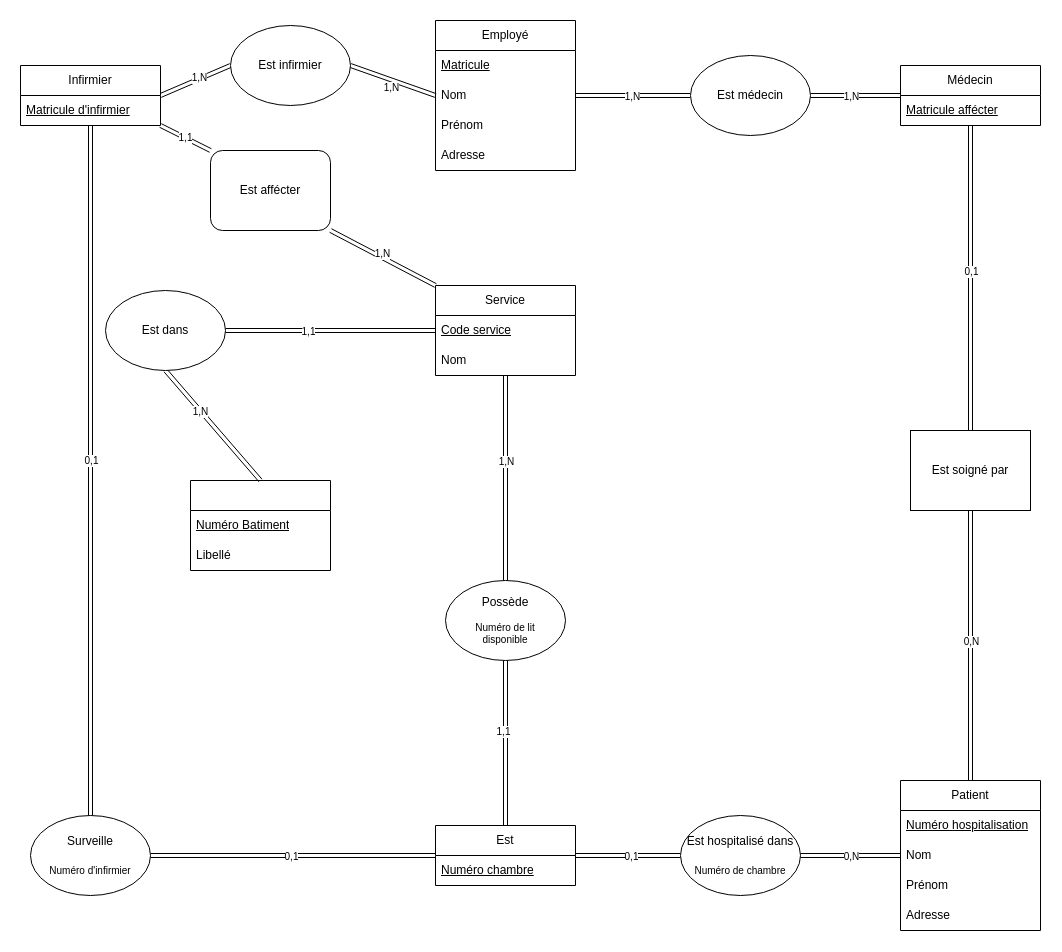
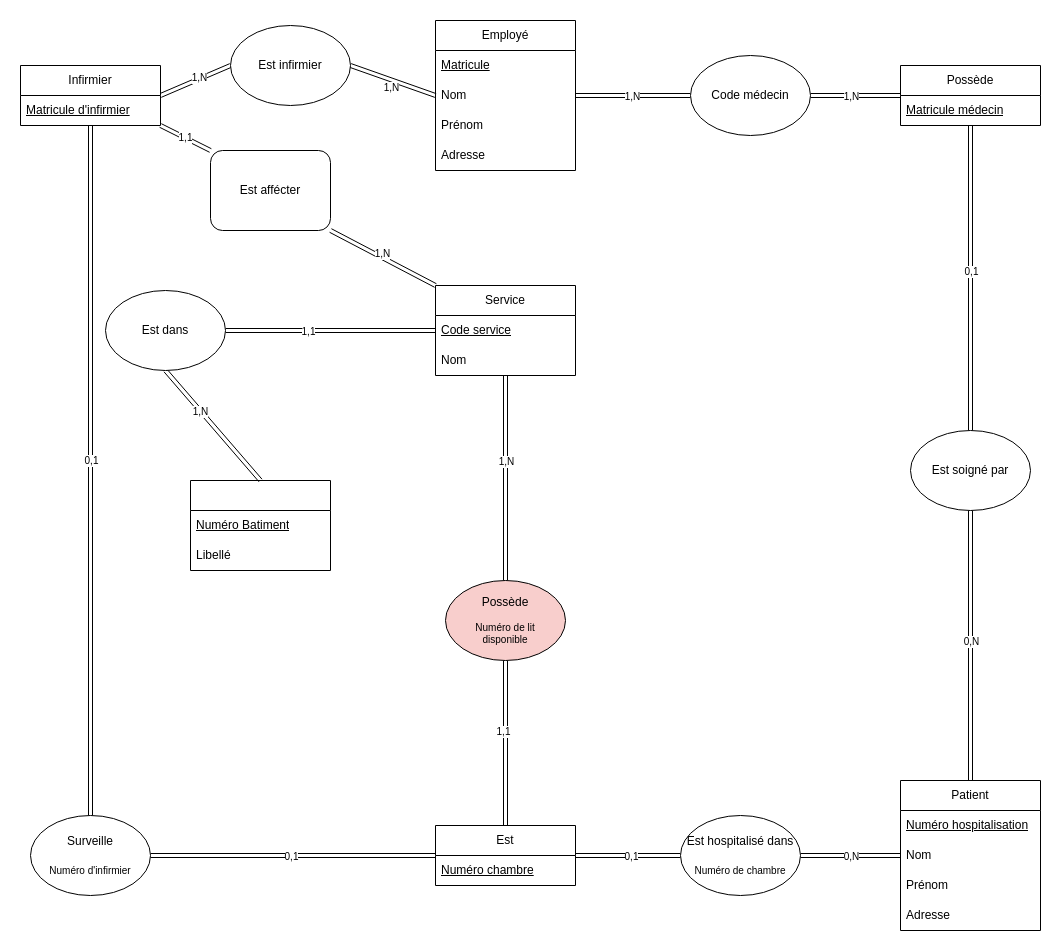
node "Médecin": label "Médecin" -> "Possède"
node "Est médecin": label "Est médecin" -> "Code médecin"
node "Matricule affécter": label "Matricule affécter" -> "Matricule médecin"
node "Est soigné par": shape rectangle -> ellipse
node "Possède Numéro de lit disponible": fillcolor #ffffff -> #f8cecc
